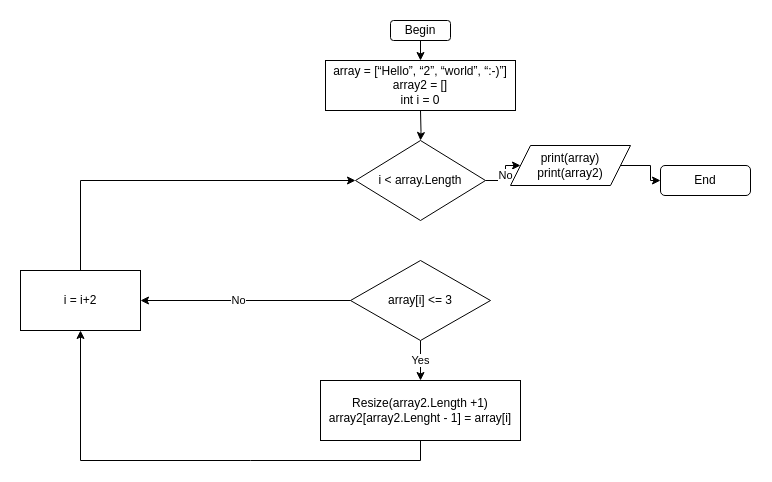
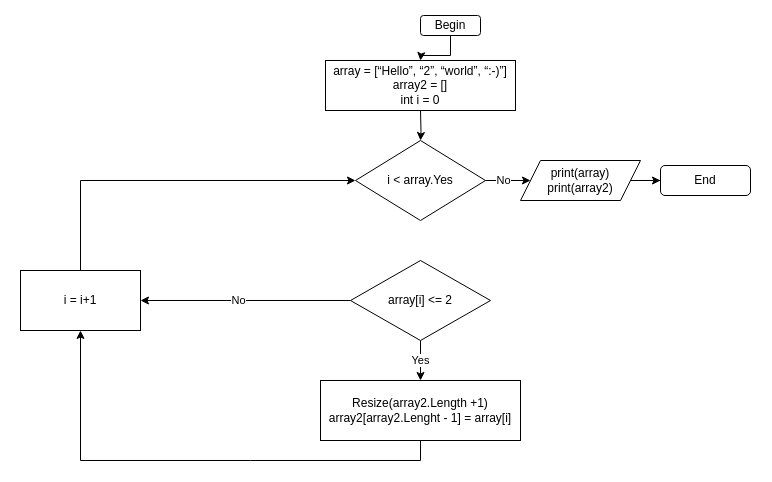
node "Begin": moved (421, 31) -> (451, 26)
node "print(array) print(array2)": moved (571, 166) -> (581, 181)
node "i < array.Length": label "i < array.Length" -> "i < array.Yes"
node "i = i+2": label "i = i+2" -> "i = i+1"
node "array[i] <= 3": label "array[i] <= 3" -> "array[i] <= 2"
